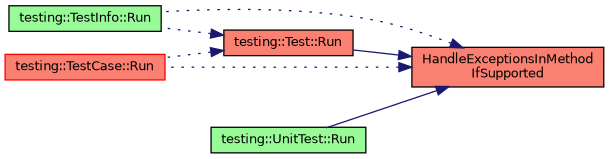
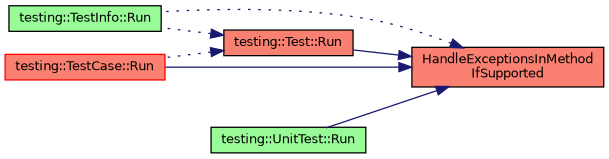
edge "testing::TestCase::Run" -> "HandleExceptionsInMethod IfSupported": style dotted -> solid
